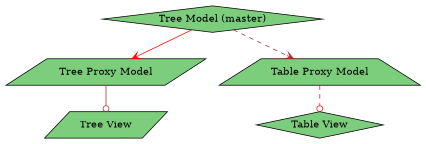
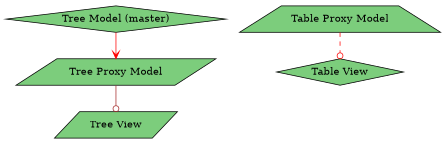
edge "Tree Model (master)" -> "Table Proxy Model": removed
